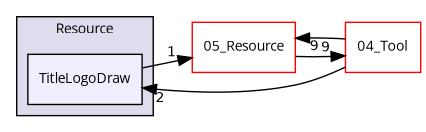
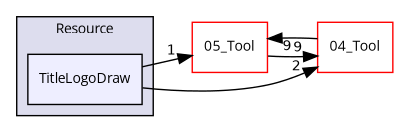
node "05_Resource": label "05_Resource" -> "05_Tool"
edge "04_Tool" -> "TitleLogoDraw": reversed
